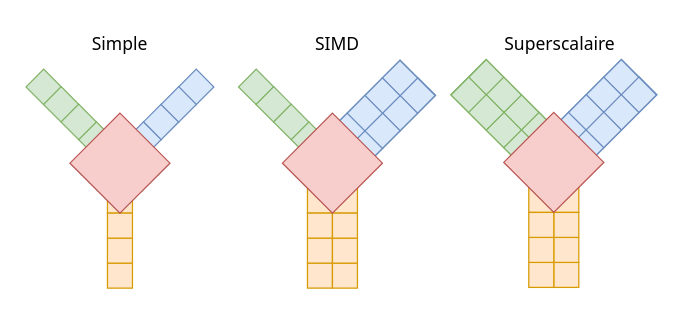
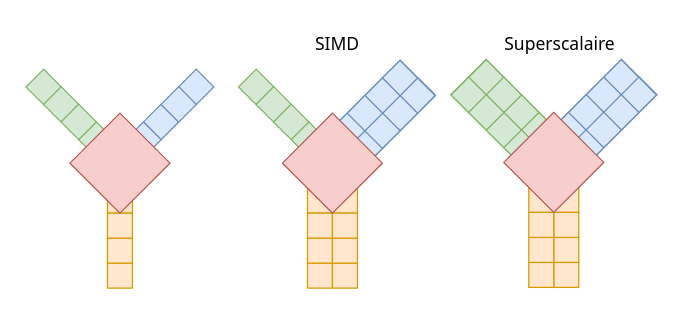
node "Simple": removed
